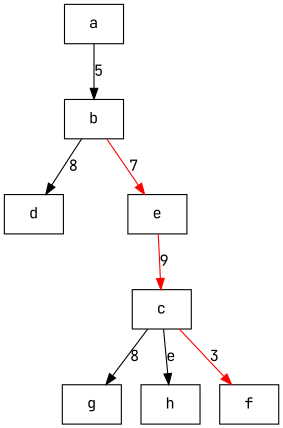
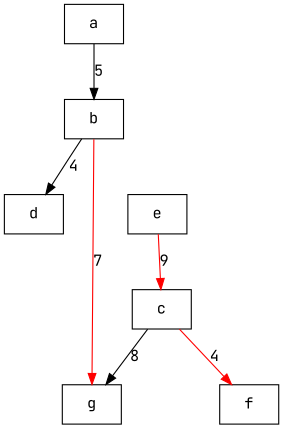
edge "b" -> "e": now "b" -> "g"
edge "b" -> "d": label "8" -> "4"
edge "c" -> "f": label "3" -> "4"
node "h": removed
